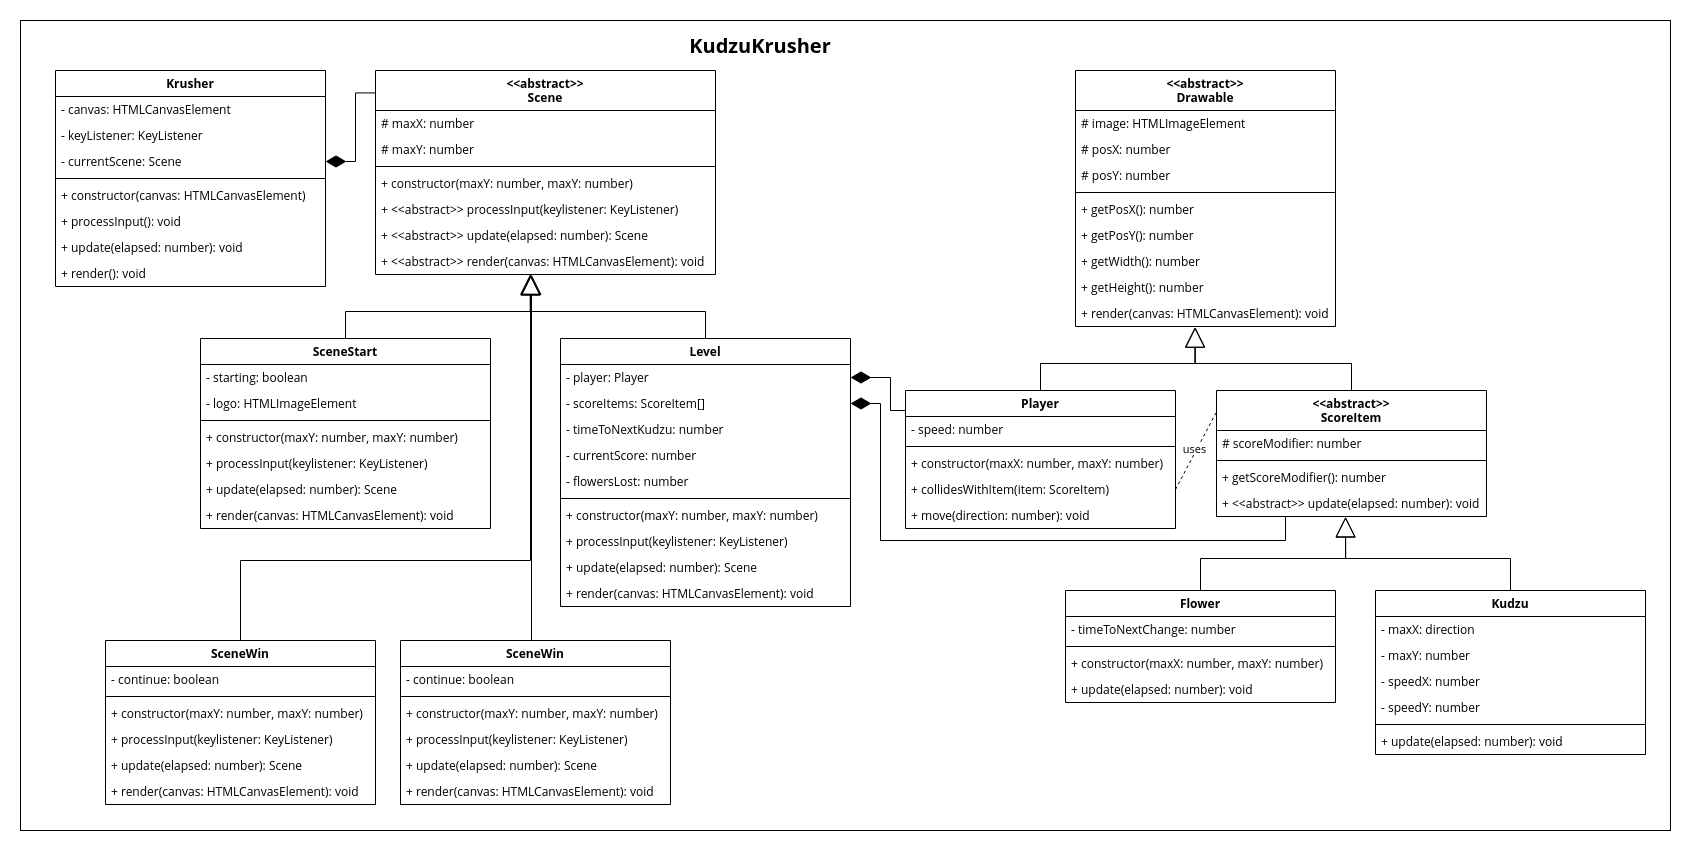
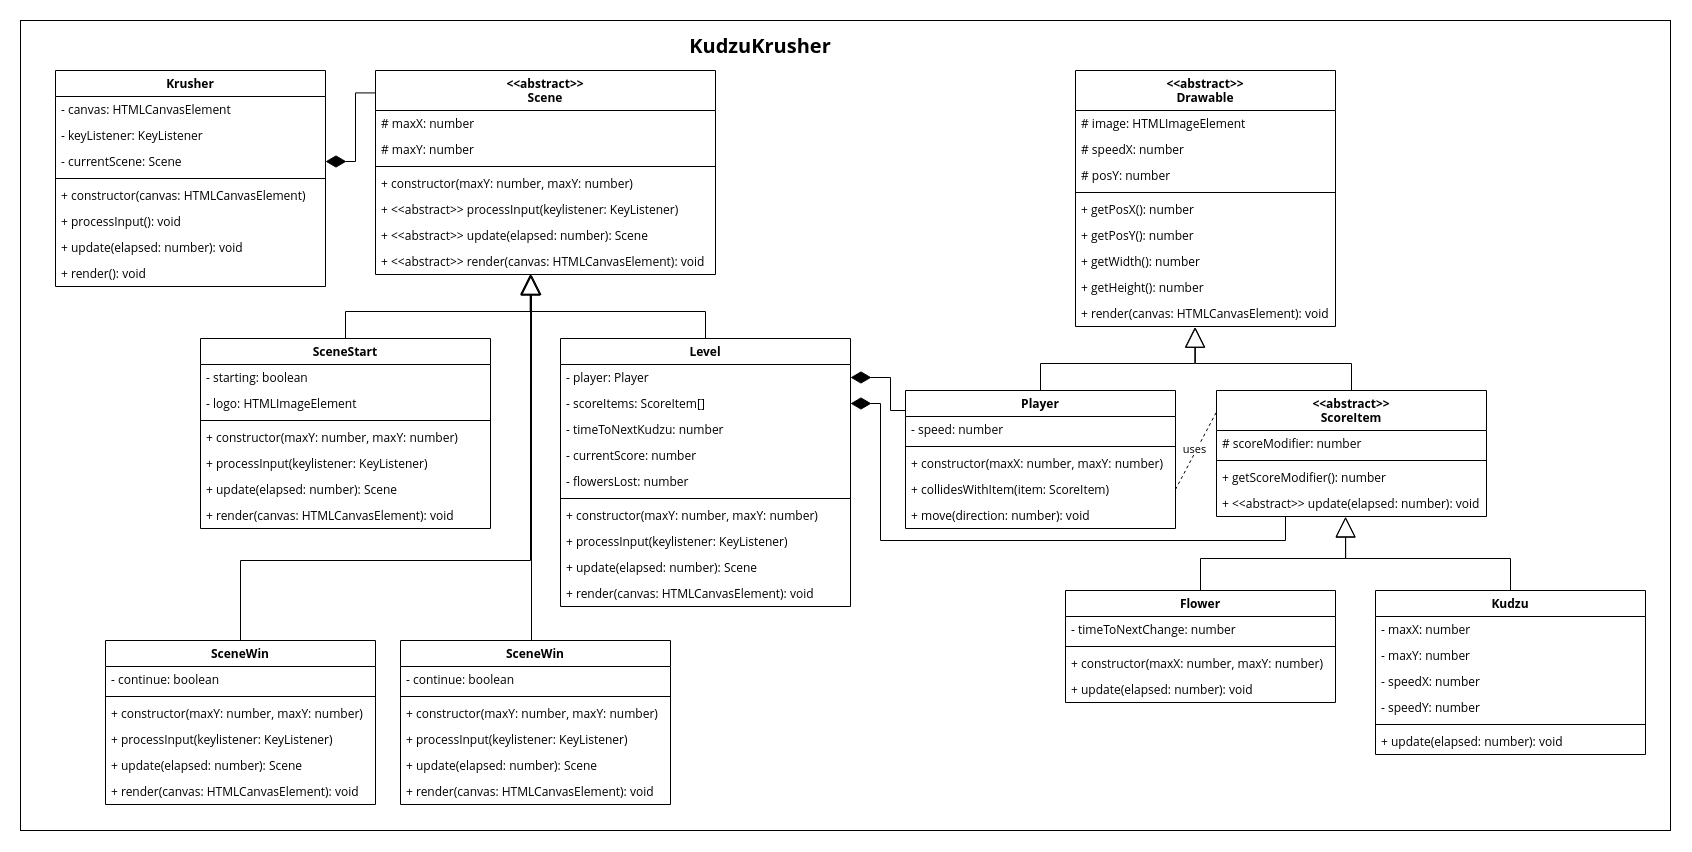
node "# posX: number": label "# posX: number" -> "# speedX: number"
node "- maxX: direction": label "- maxX: direction" -> "- maxX: number"
